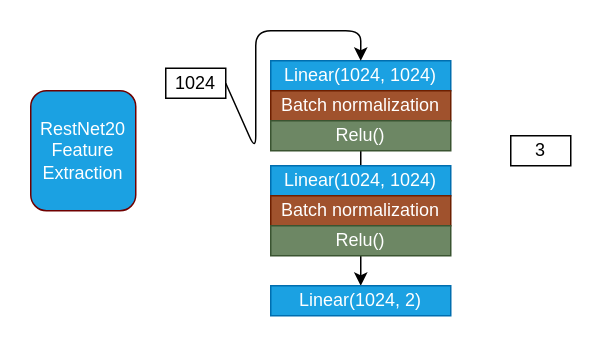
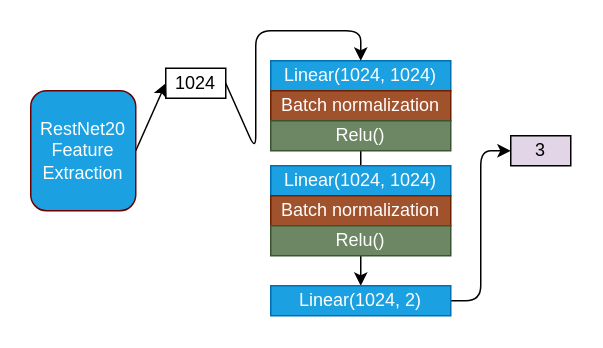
edge "RestNet20 Feature Extraction" -> "1024": added
node "3": fillcolor #ffffff -> #e1d5e7
edge "Linear(1024, 2)" -> "3": added
